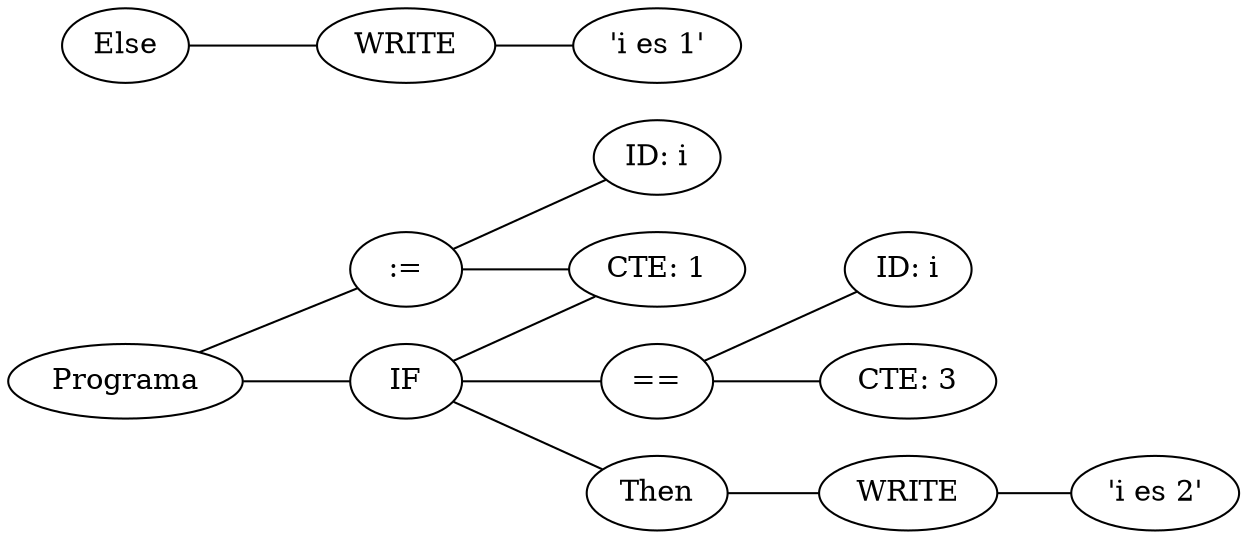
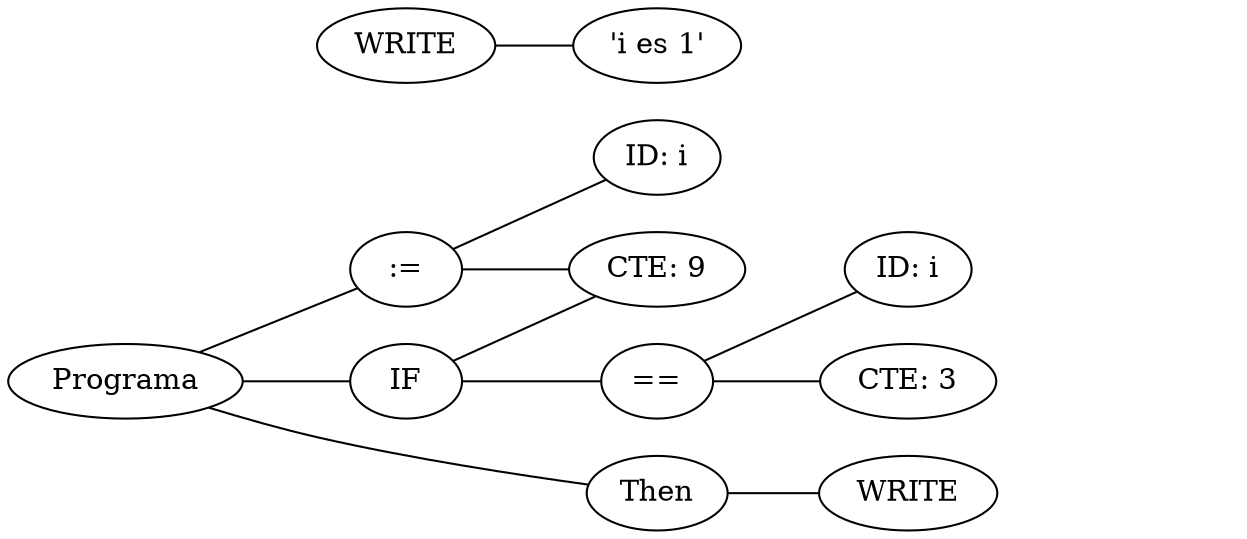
node "Else": removed
node "CTE: 1": label "CTE: 1" -> "CTE: 9"
edge "IF" -- "Then": now "Programa" -- "Then"
node "'i es 2'": removed
